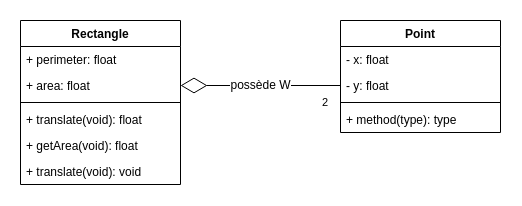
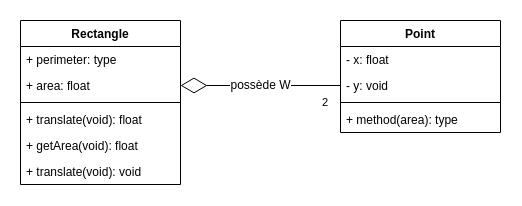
node "+ perimeter: float": label "+ perimeter: float" -> "+ perimeter: type"
node "- y: float": label "- y: float" -> "- y: void"
node "+ method(type): type": label "+ method(type): type" -> "+ method(area): type"
